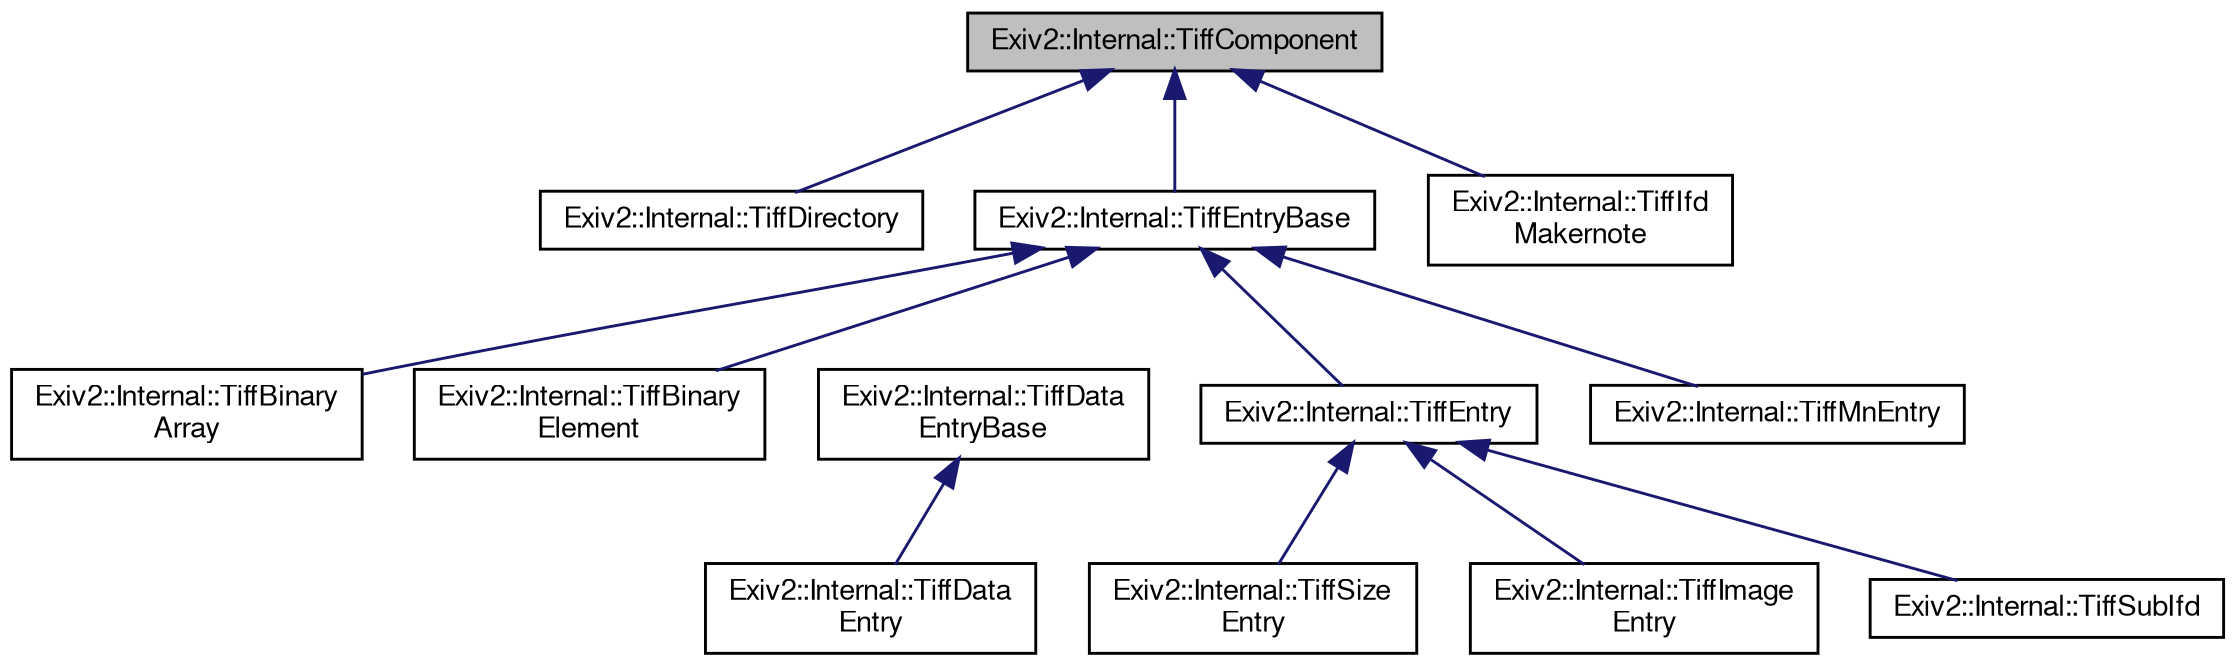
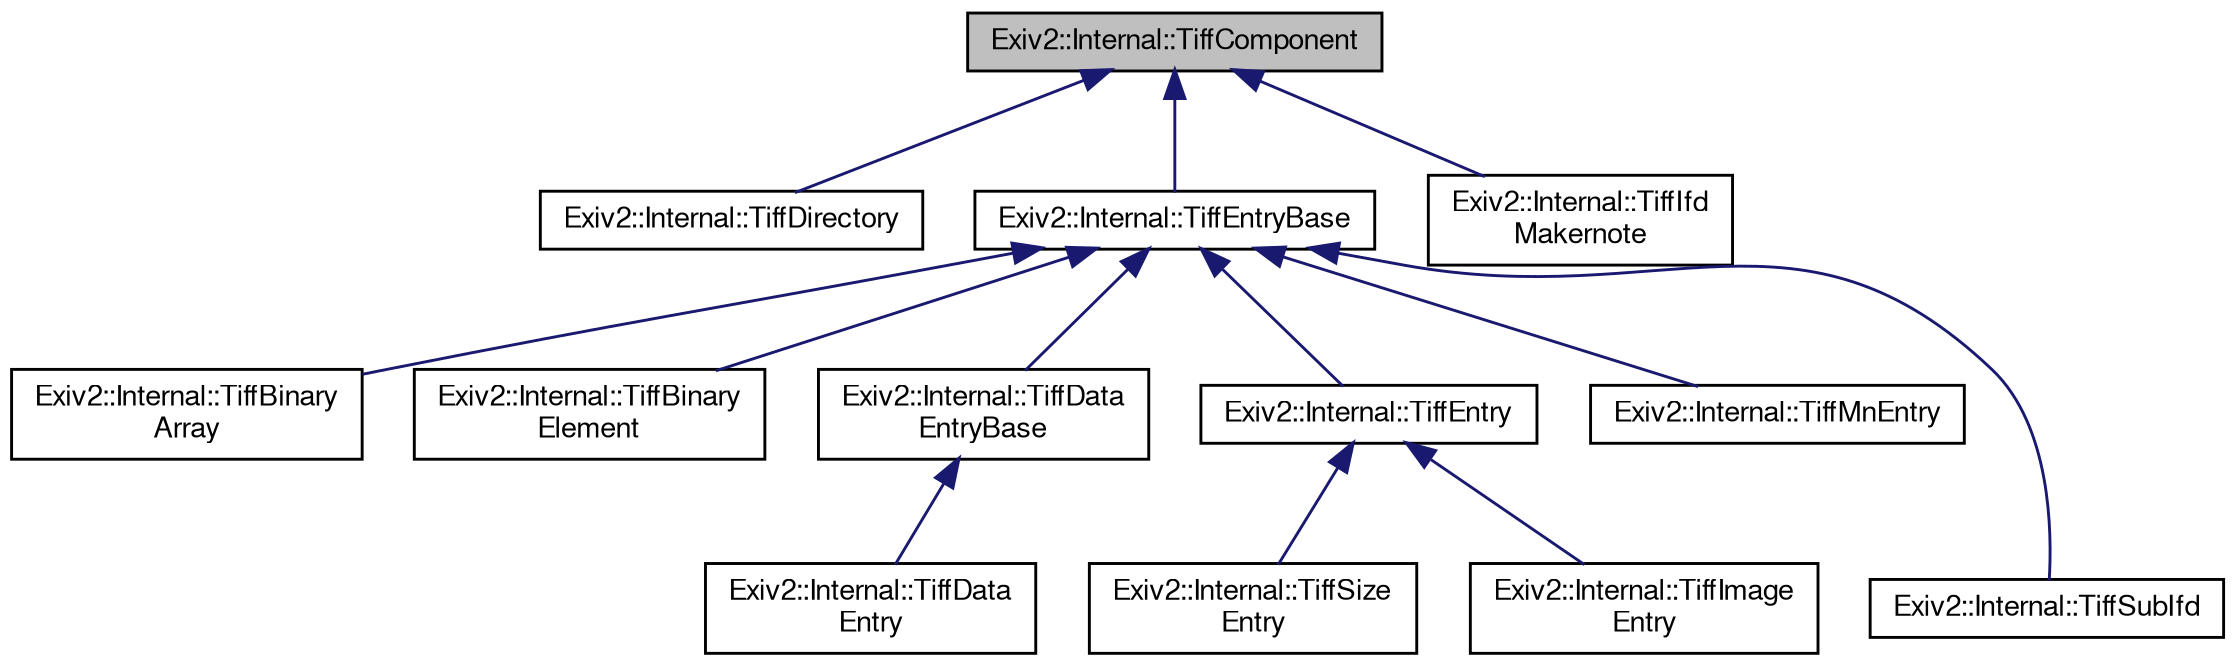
edge "Exiv2::Internal::TiffData EntryBase" -> "Exiv2::Internal::TiffEntryBase": added
edge "Exiv2::Internal::TiffSubIfd" -> "Exiv2::Internal::TiffEntry": now "Exiv2::Internal::TiffSubIfd" -> "Exiv2::Internal::TiffEntryBase"
